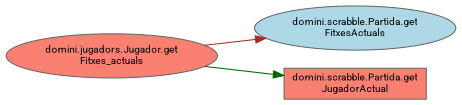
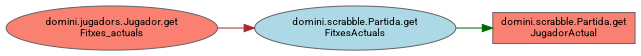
edge "domini.jugadors.Jugador.get Fitxes_actuals" -> "domini.scrabble.Partida.get JugadorActual": now "domini.scrabble.Partida.get FitxesActuals" -> "domini.scrabble.Partida.get JugadorActual"
